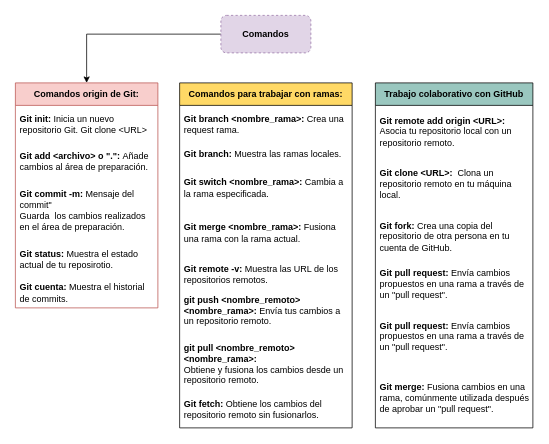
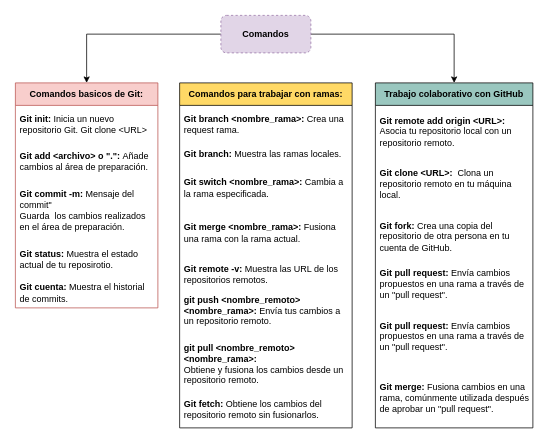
edge "Comandos" -> "Trabajo colaborativo con GitHub": added
node "Comandos origin de Git:": label "Comandos origin de Git:" -> "Comandos basicos de Git:"
